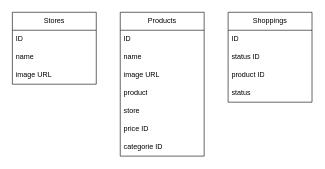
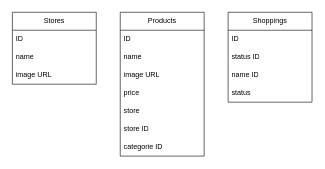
node "product ID": label "product ID" -> "name ID"
node "product": label "product" -> "price"
node "price ID": label "price ID" -> "store ID"
